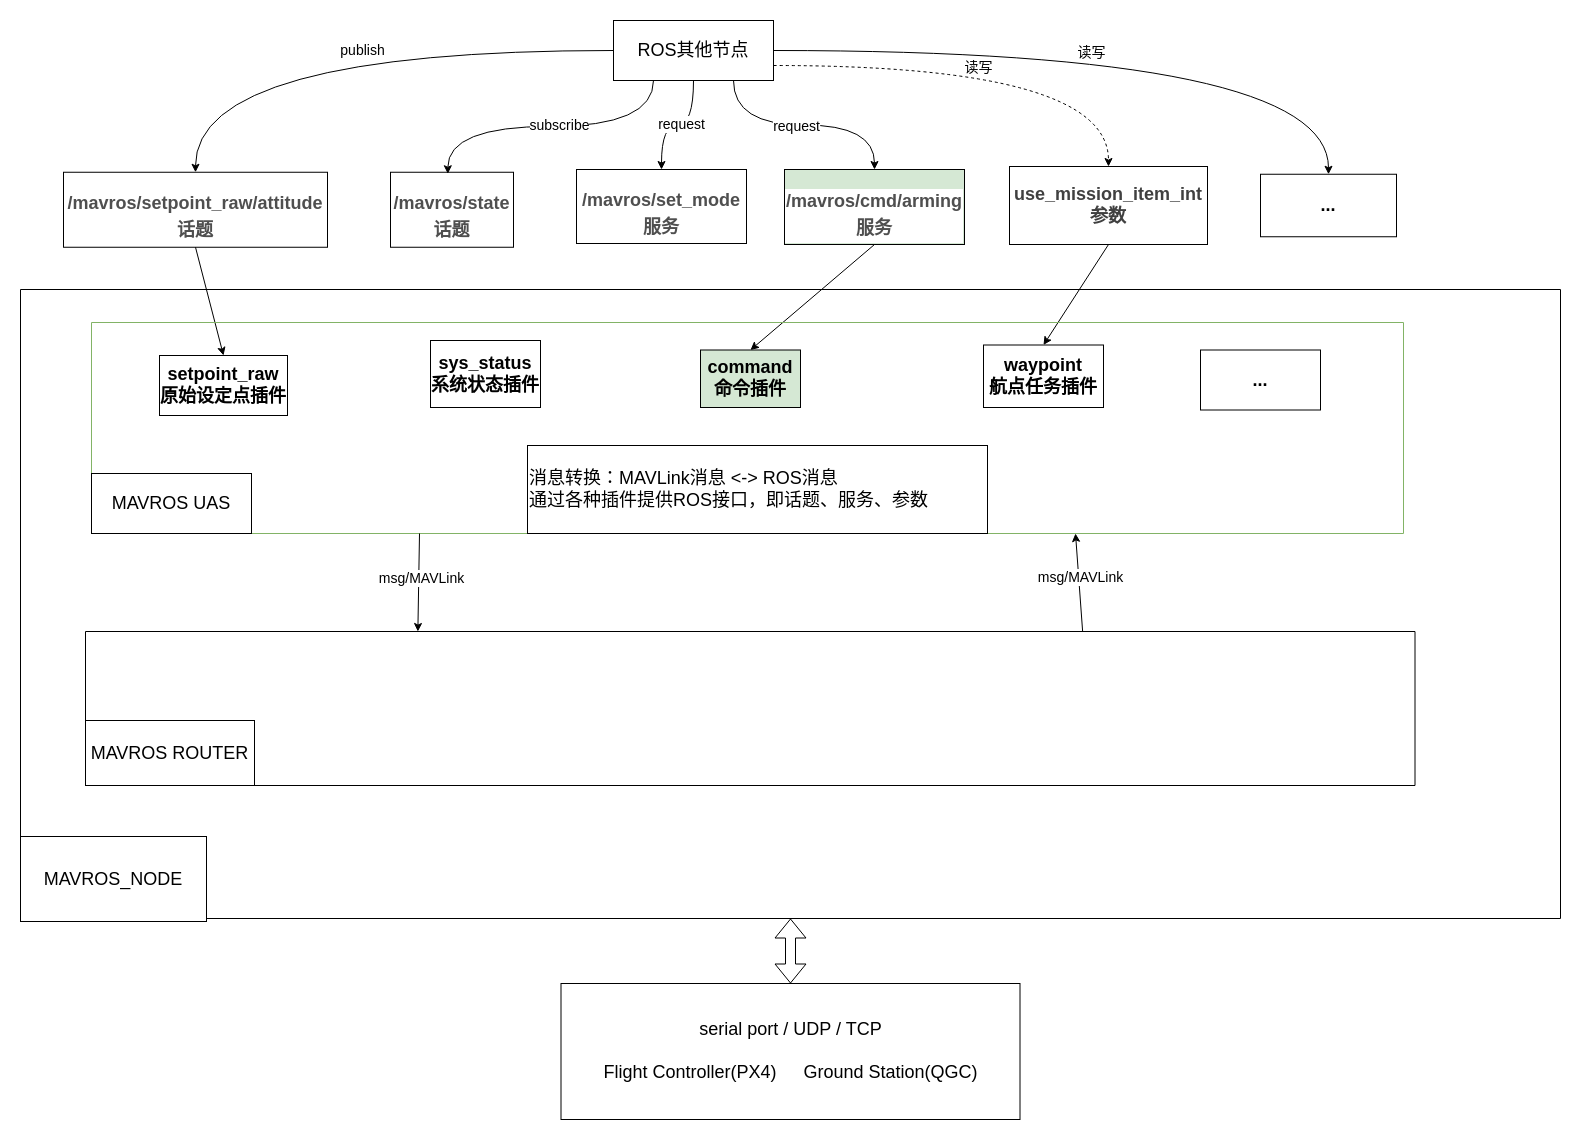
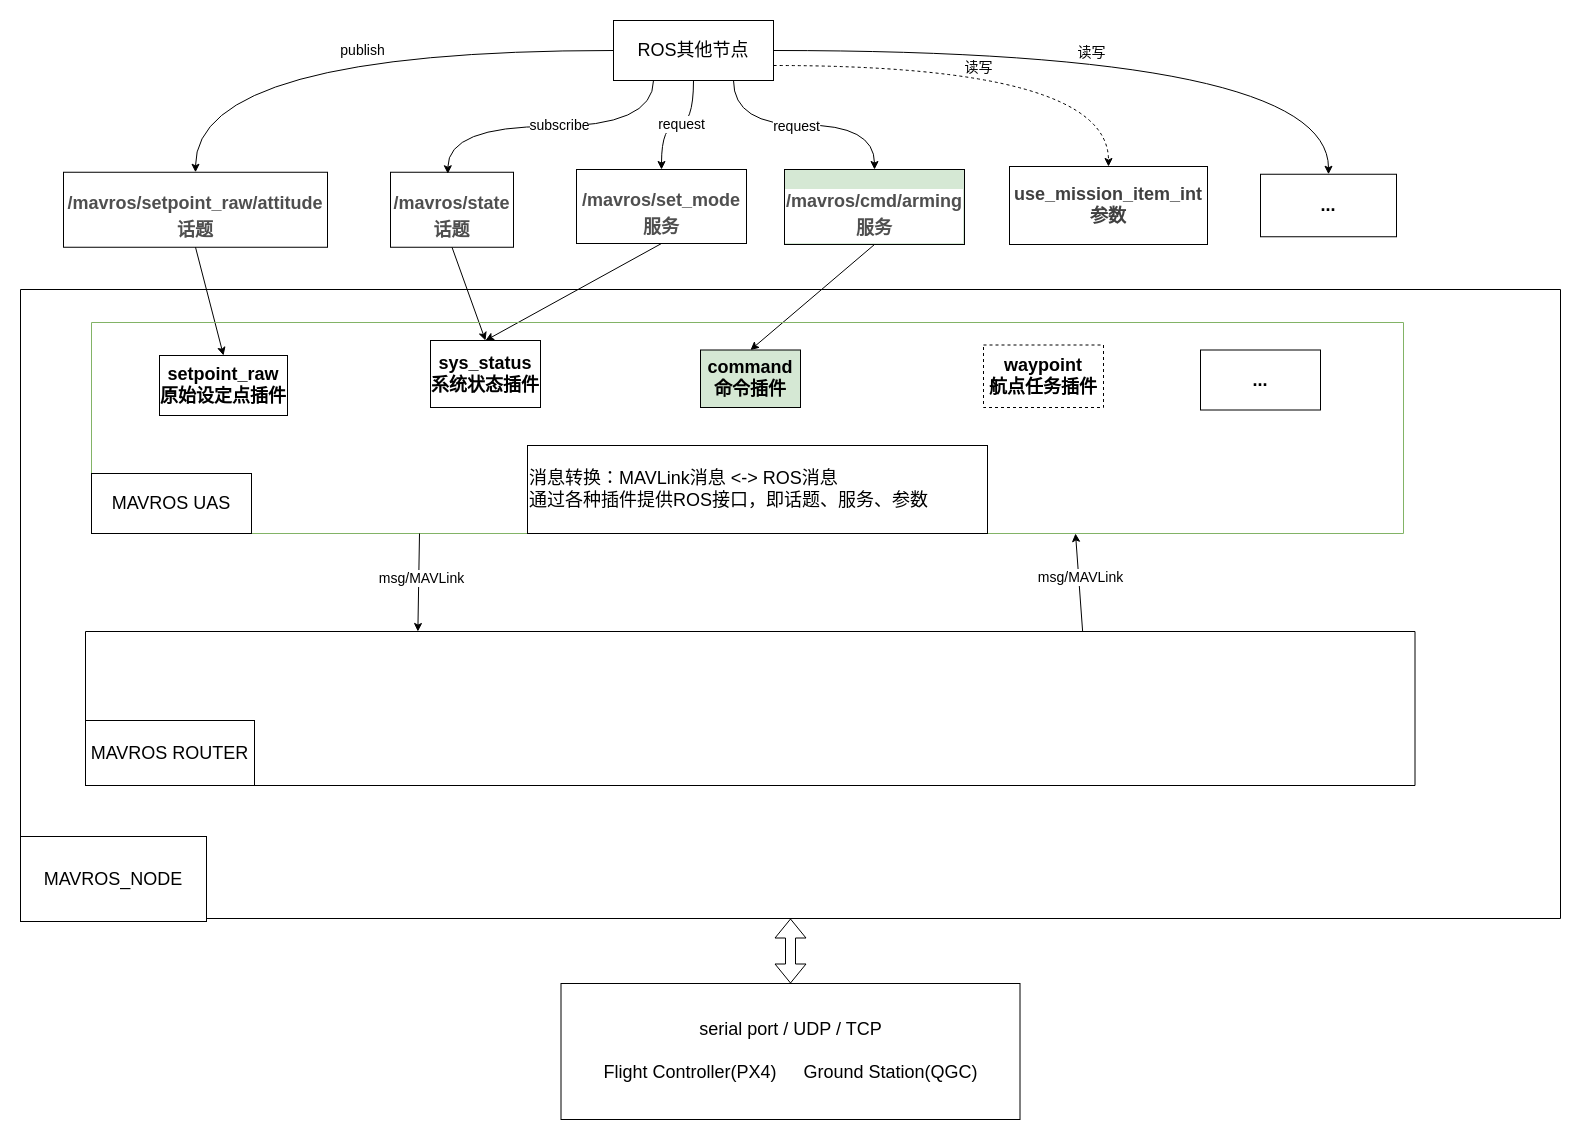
edge "/mavros/set_mode服务" -> "sys_status系统状态插件": added
edge "/mavros/state话题" -> "sys_status系统状态插件": added
edge "use_mission_item_int参数" -> "waypoint 航点任务插件": removed
node "waypoint 航点任务插件": style solid -> dashed
